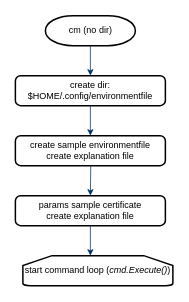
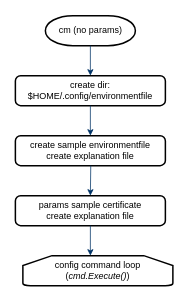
node "cm (no dir)": label "cm (no dir)" -> "cm (no params)"
node "start command loop (cmd.Execute())": label "start command loop (cmd.Execute())" -> "config command loop (cmd.Execute())"
